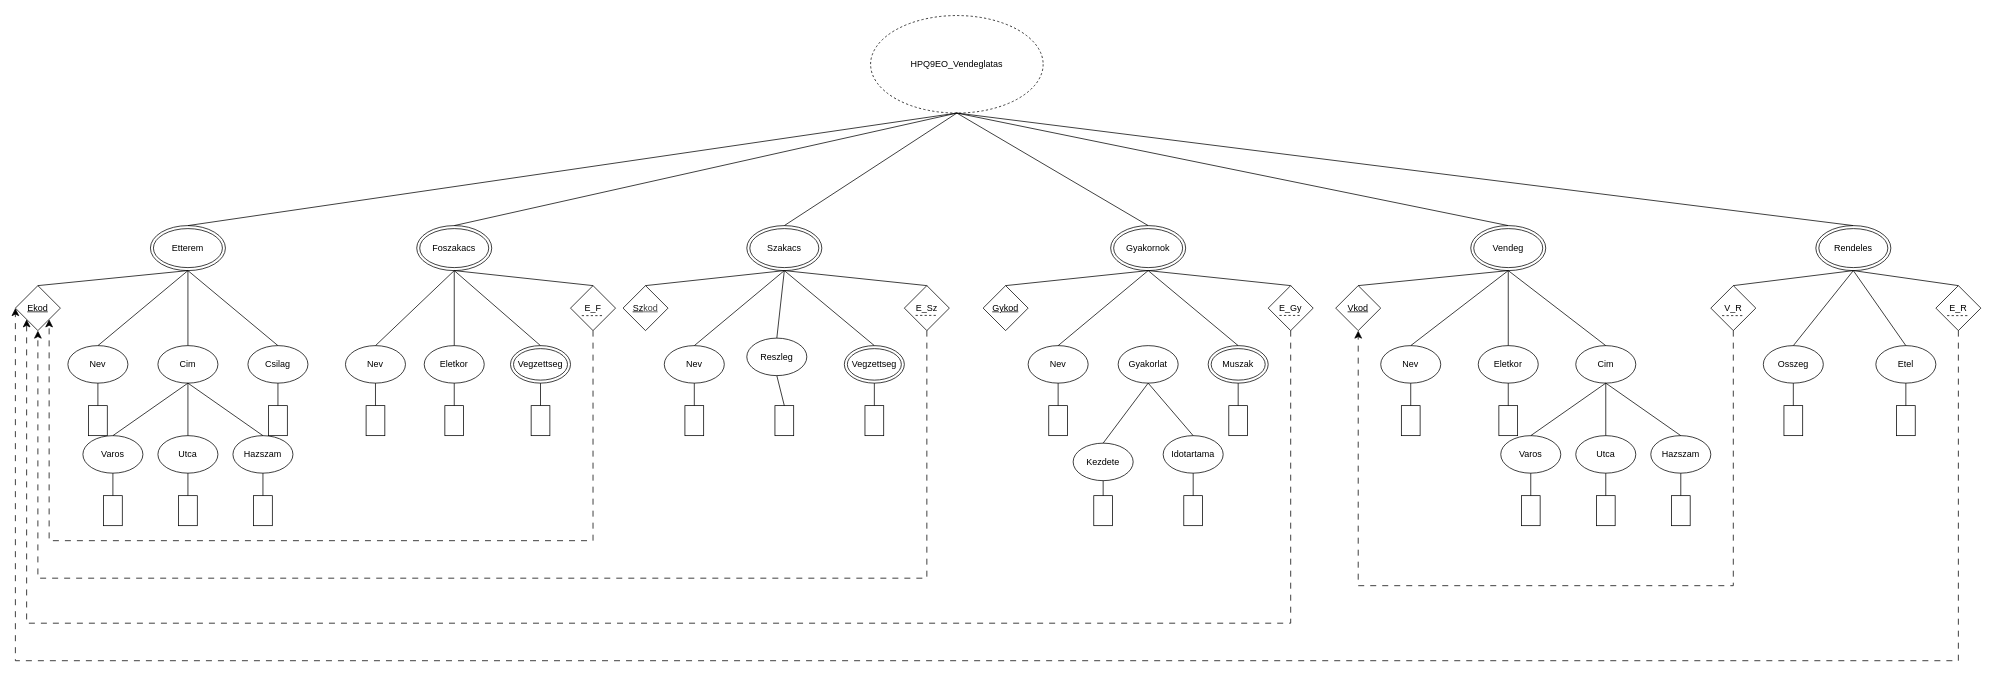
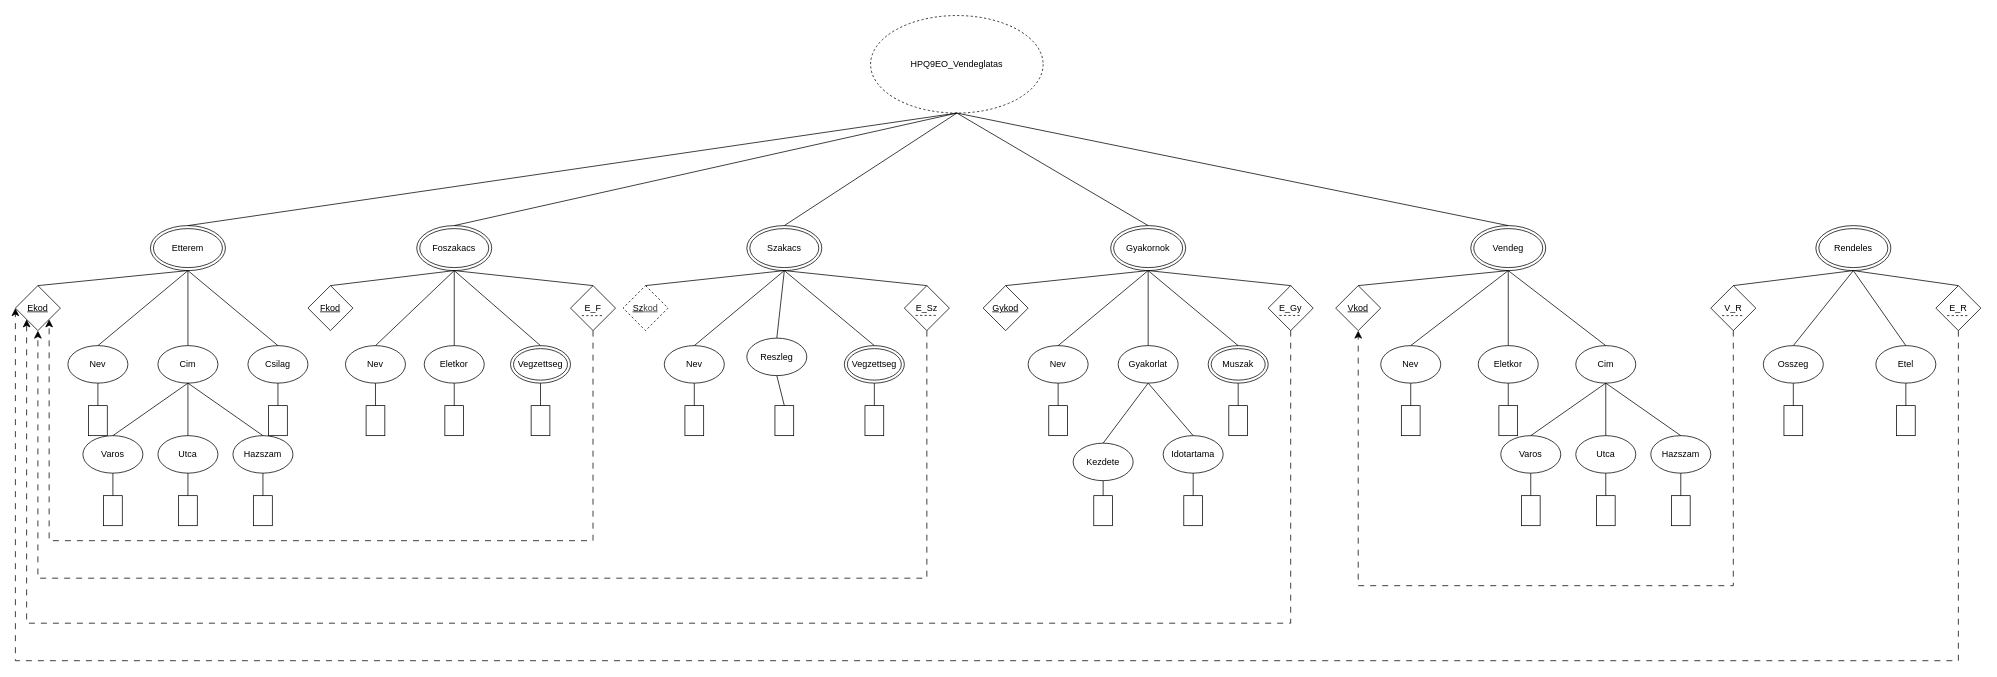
edge "HPQ9EO_Vendeglatas" -- "Rendeles": removed
edge "Foszakacs" -- "Fkod": added
node "Fkod": added
node "Szkod": style solid -> dashed
edge "Gyakornok" -- "Gyakorlat": added
